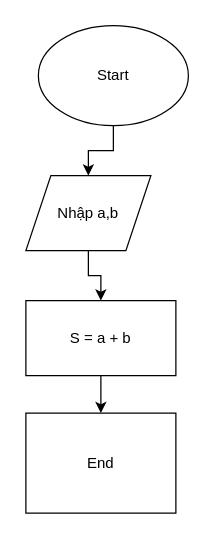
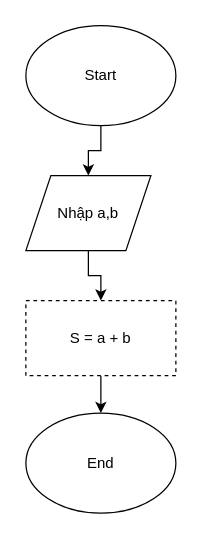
node "Start": moved (113, 76) -> (101, 76)
node "S = a + b": style solid -> dashed
node "End": shape rectangle -> ellipse
